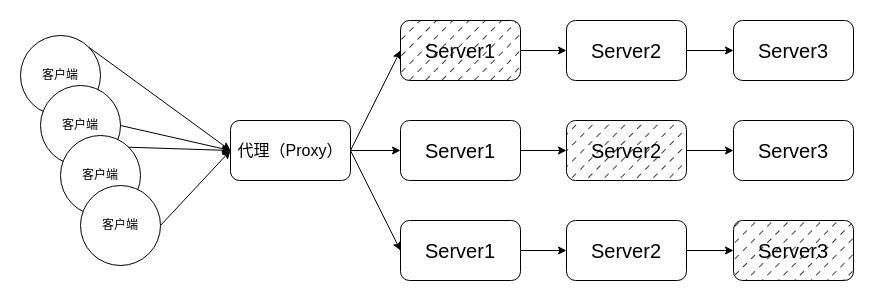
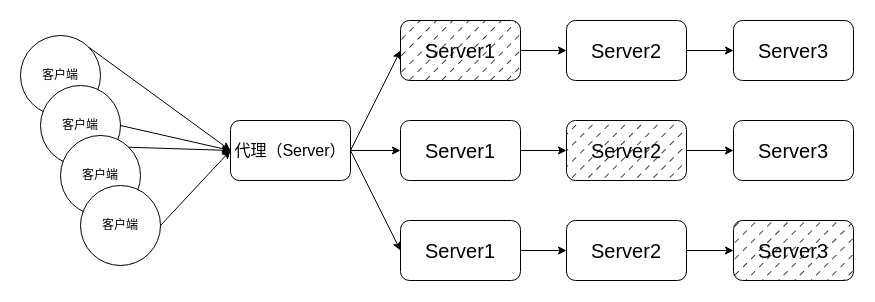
node "代理（Proxy）": label "代理（Proxy）" -> "代理（Server）"
